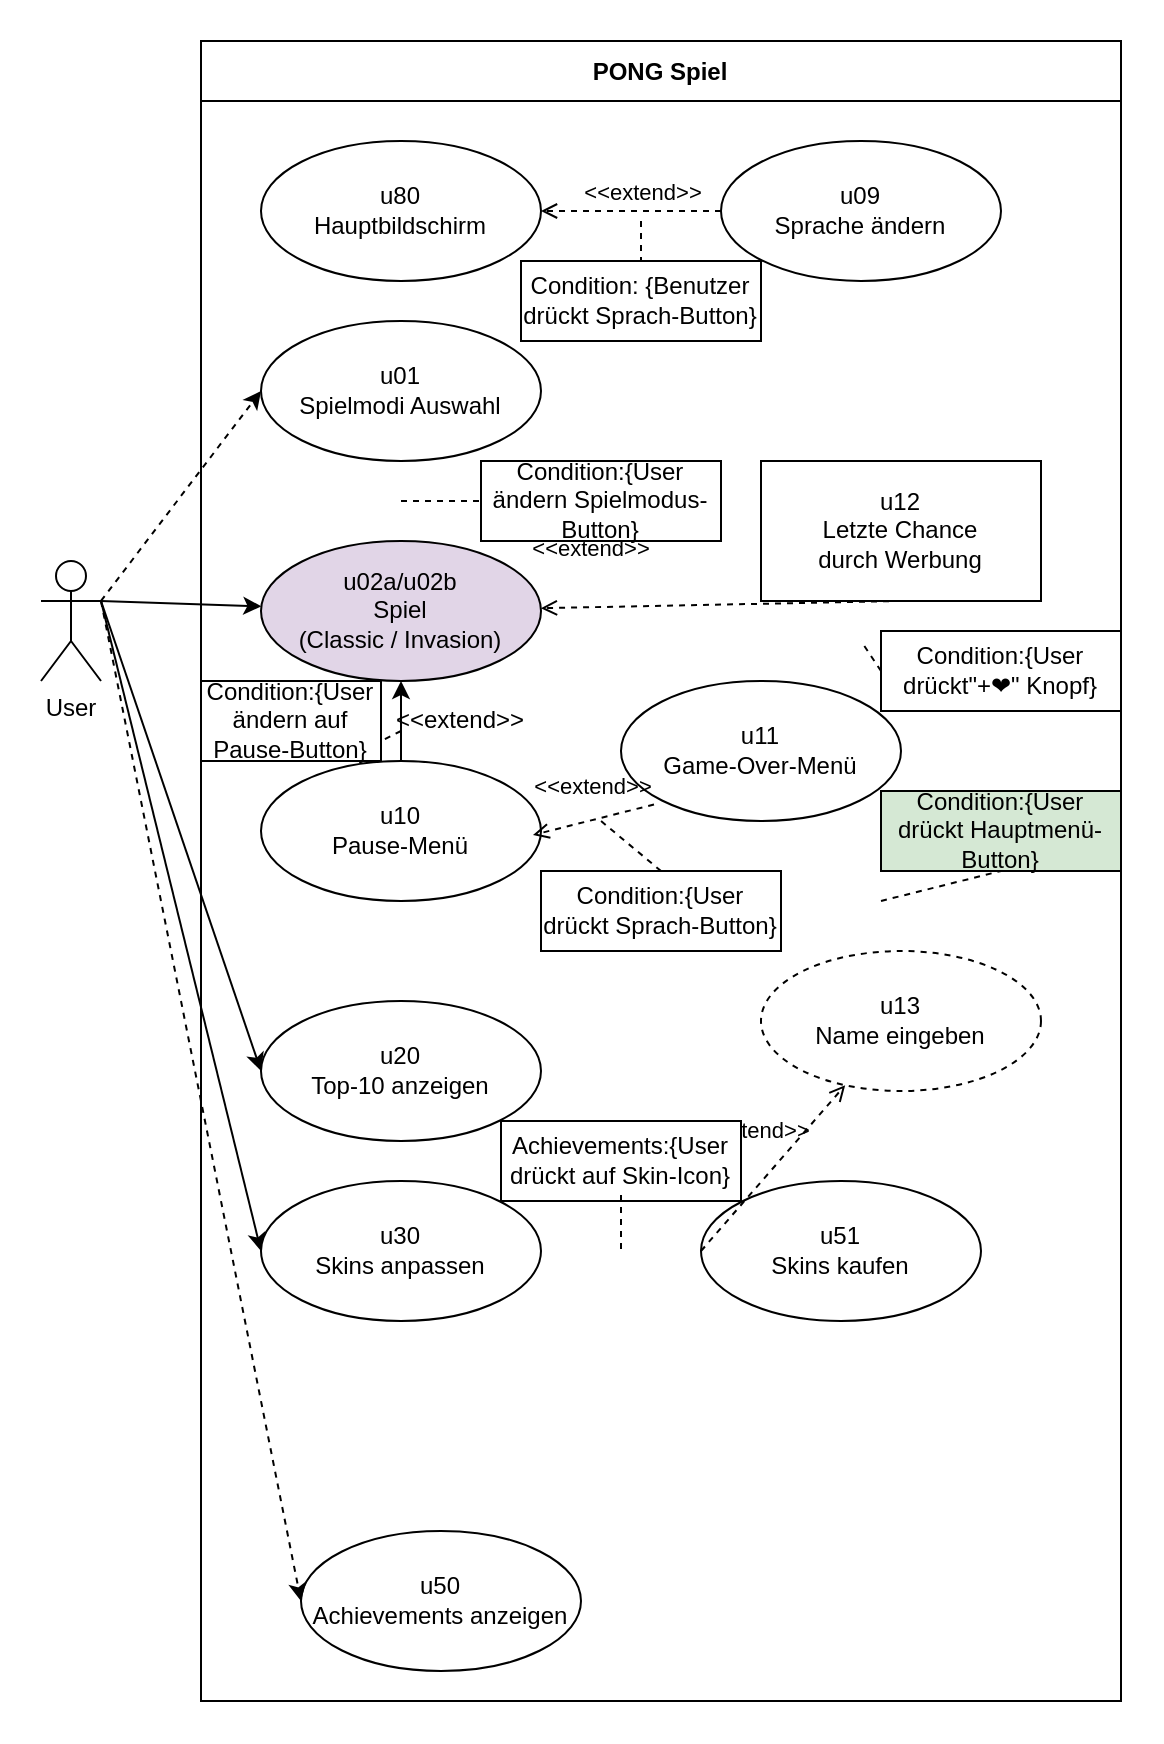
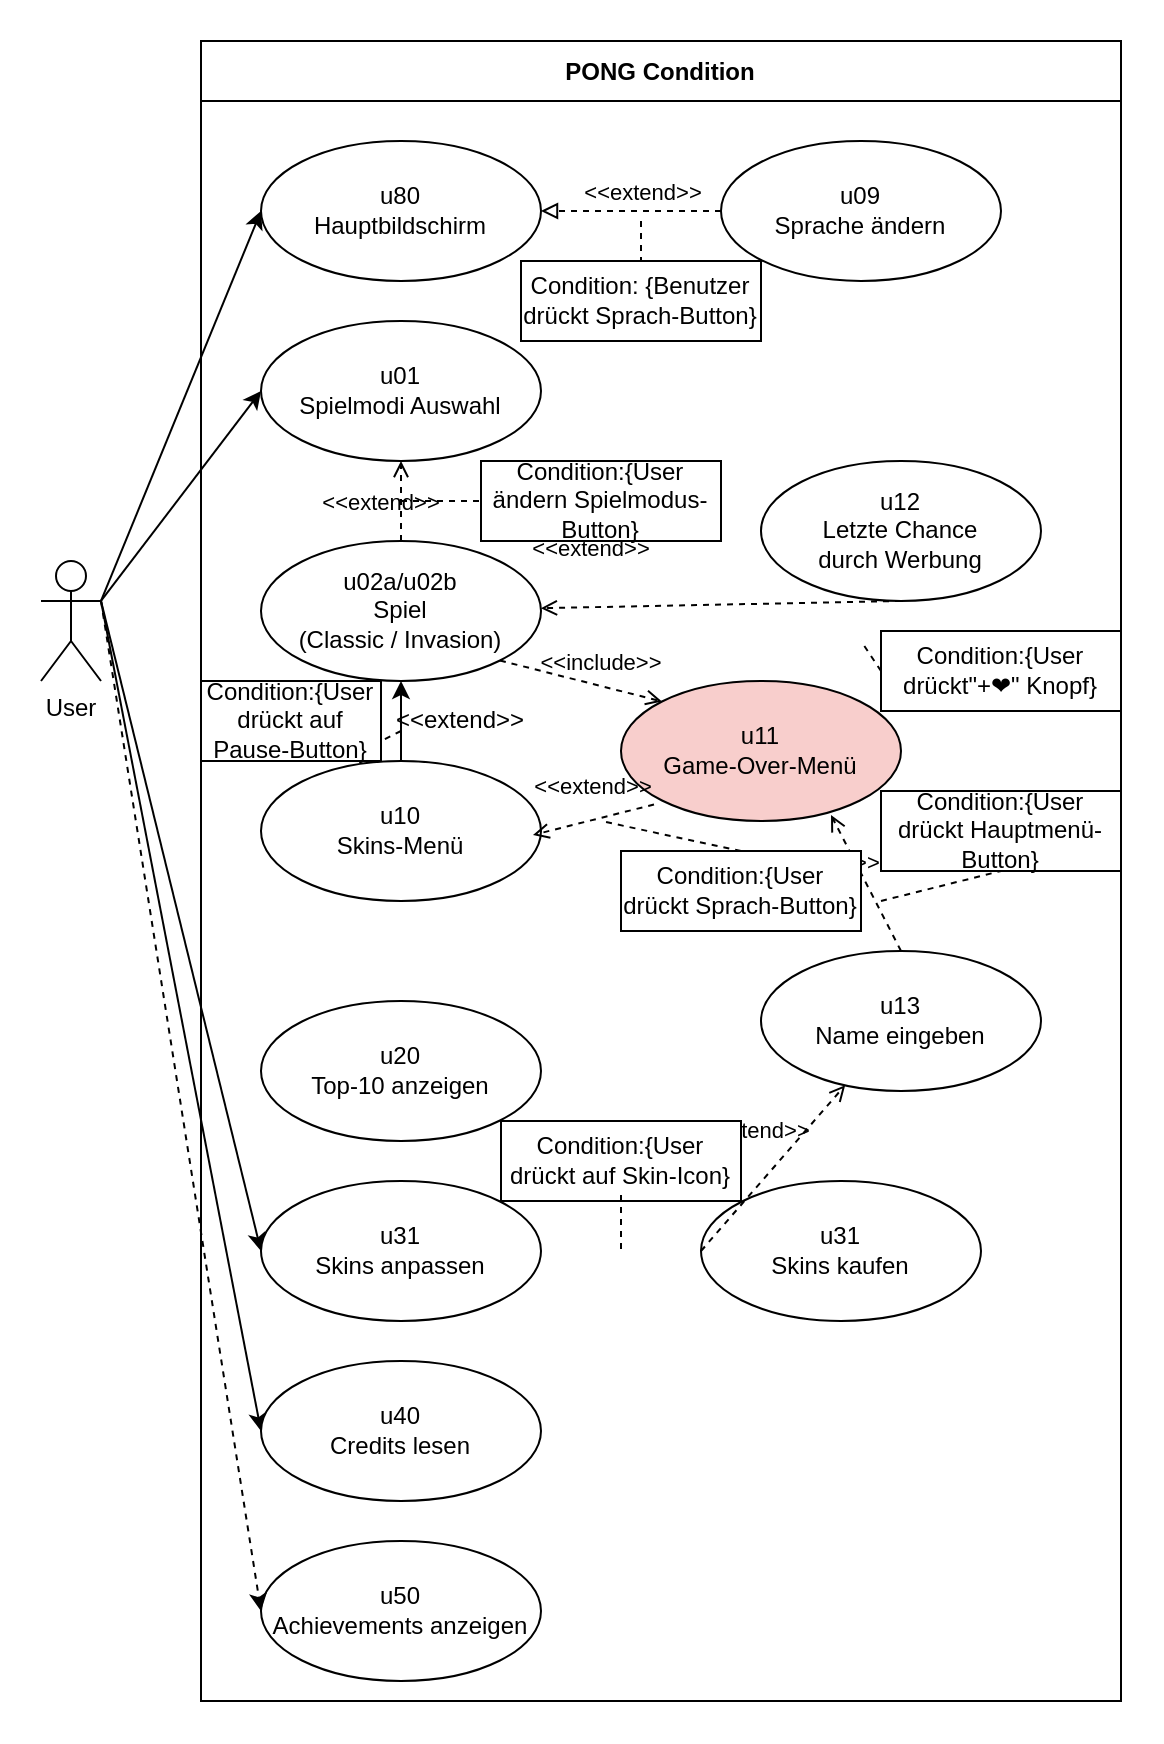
node "PONG Spiel": label "PONG Spiel" -> "PONG Condition"
edge "u09 Sprache ändern" -> "u80 Hauptbildschirm": arrowhead open -> block
edge "u02a/u02b Spiel (Classic / Invasion)" -> "u01 Spielmodi Auswahl": added, label "<<extend>>"
node "u12 Letzte Chance durch Werbung": shape rectangle -> ellipse
edge "User" -> "u01 Spielmodi Auswahl": style dashed -> solid
edge "User" -> "u02a/u02b Spiel (Classic / Invasion)": now "User" -> "u80 Hauptbildschirm"
node "u02a/u02b Spiel (Classic / Invasion)": fillcolor #e1d5e7 -> #ffffff
edge "u02a/u02b Spiel (Classic / Invasion)" -> "u11 Game-Over-Menü": added, label "<<include>>"
node "Condition:{User ändern auf Pause-Button}": label "Condition:{User ändern auf Pause-Button}" -> "Condition:{User drückt auf Pause-Button}"
node "u11 Game-Over-Menü": fillcolor #ffffff -> #f8cecc
edge "User" -> "u20 Top-10 anzeigen": removed
node "u10 Pause-Menü": label "u10 Pause-Menü" -> "u10 Skins-Menü"
node "Condition:{User drückt Hauptmenü-Button}": fillcolor #d5e8d4 -> #ffffff
edge "u13 Name eingeben" -> "u11 Game-Over-Menü": added, label "<<extend>>"
node "Condition:{User drückt Sprach-Button}": moved (661, 911) -> (741, 891)
node "u13 Name eingeben": style dashed -> solid
node "Achievements:{User drückt auf Skin-Icon}": label "Achievements:{User drückt auf Skin-Icon}" -> "Condition:{User drückt auf Skin-Icon}"
node "u30 Skins anpassen": label "u30 Skins anpassen" -> "u31 Skins anpassen"
node "u51 Skins kaufen": label "u51 Skins kaufen" -> "u31 Skins kaufen"
edge "User" -> "u40 Credits lesen": added
node "u40 Credits lesen": added
node "u50 Achievements anzeigen": moved (441, 1601) -> (401, 1611)
